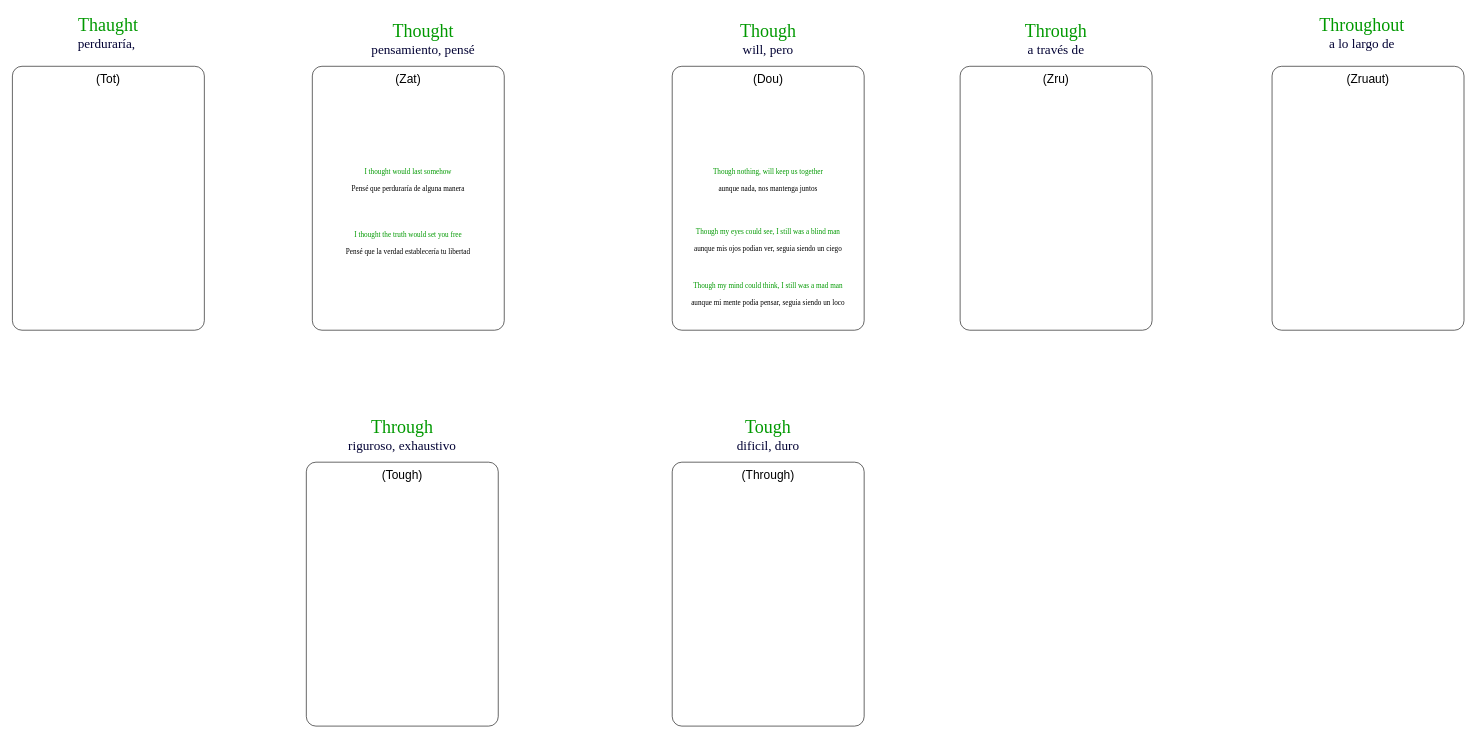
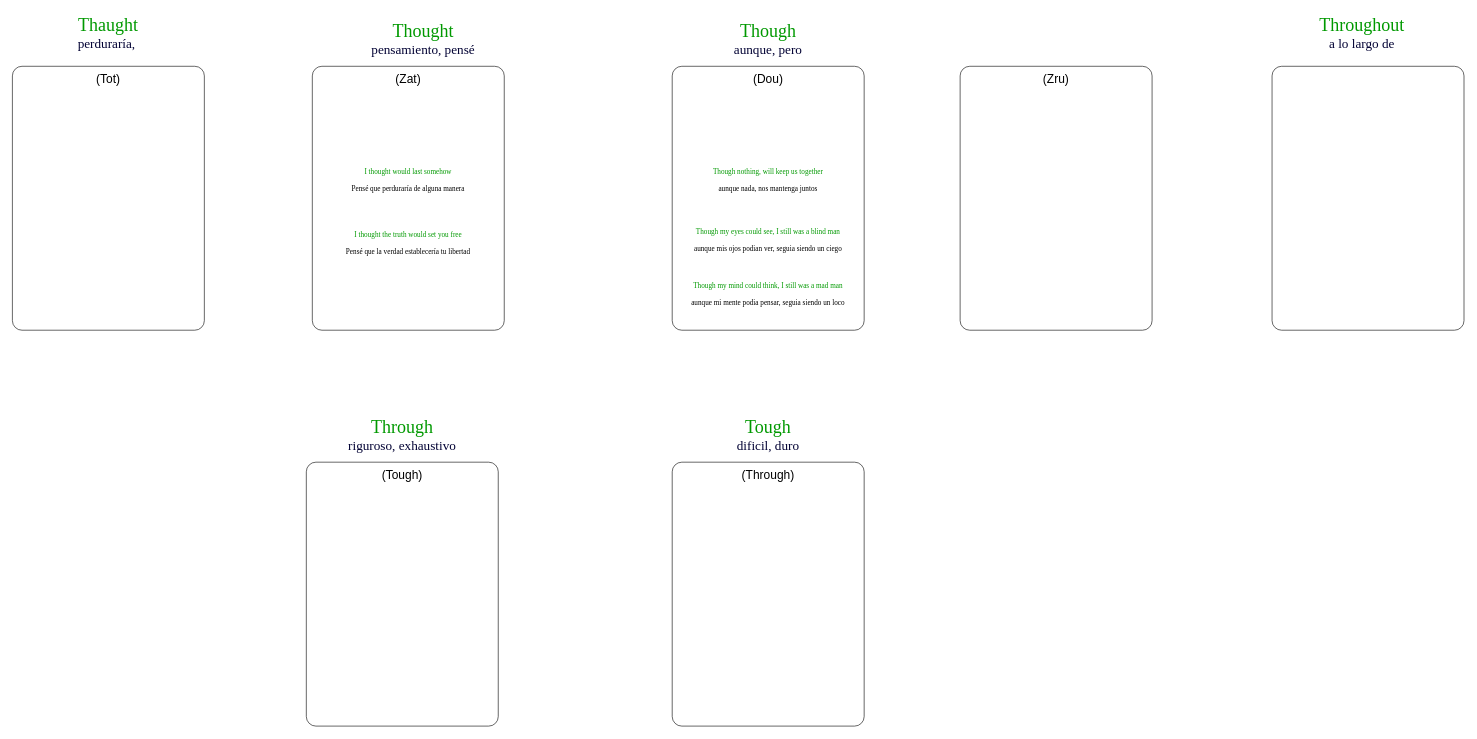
node "Though will, pero": label "Though will, pero" -> "Though aunque, pero"
node "Through a través de": removed
node "(Zruaut)": removed
